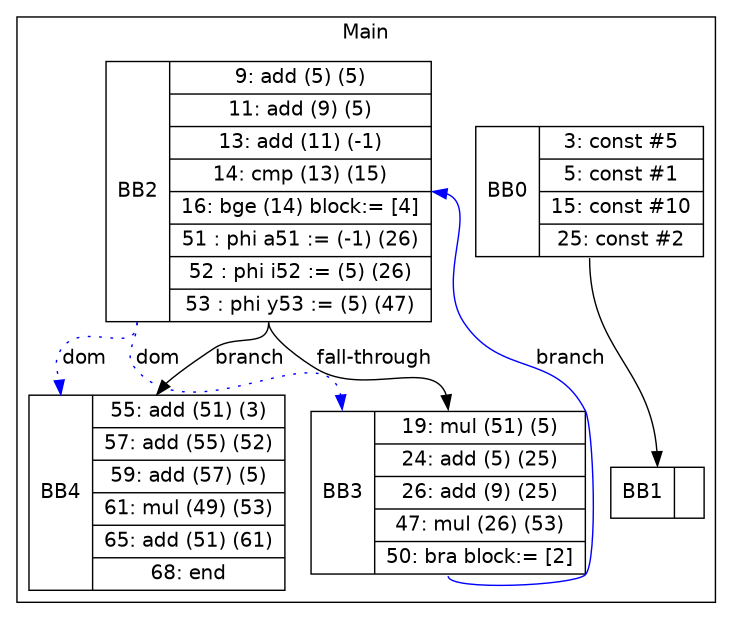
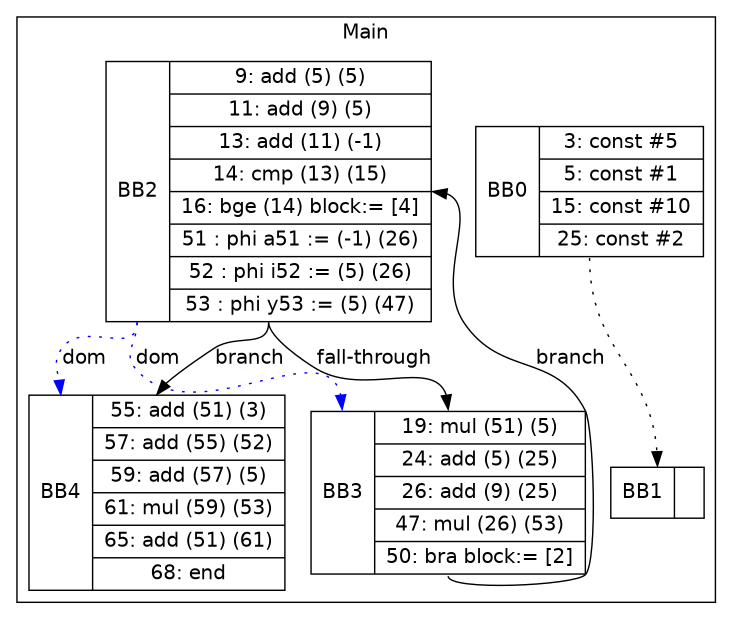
edge "BB0" -> "BB1": style solid -> dotted
edge "BB3" -> "BB2": color blue -> black
node "BB4": text "61: mul (49) (53)" -> "61: mul (59) (53)"
